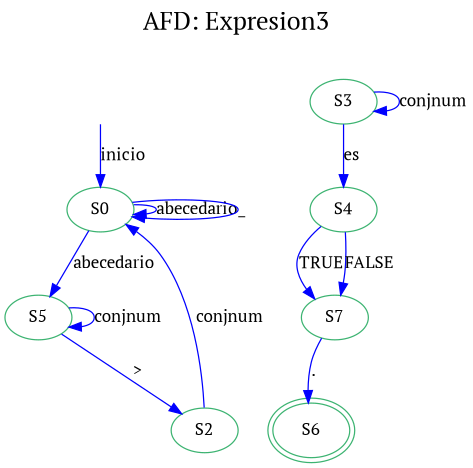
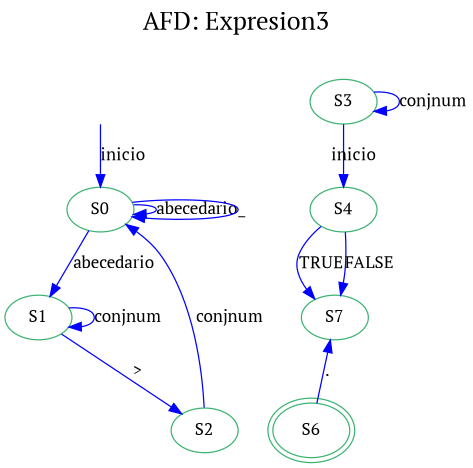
edge "S3" -> "S4": label "es " -> "inicio"
node "S5": label "S5" -> "S1"
edge "S7" -> "S6": reversed
